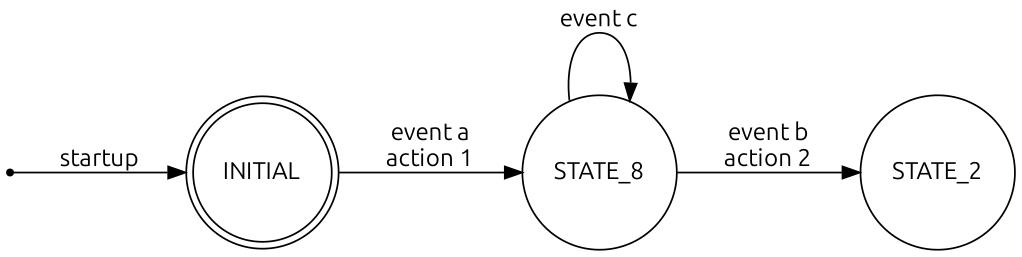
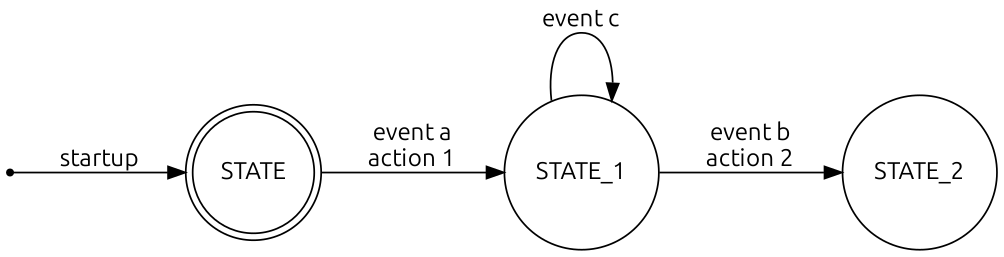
node "INITIAL": label "INITIAL" -> "STATE"
node "STATE_8": label "STATE_8" -> "STATE_1"
